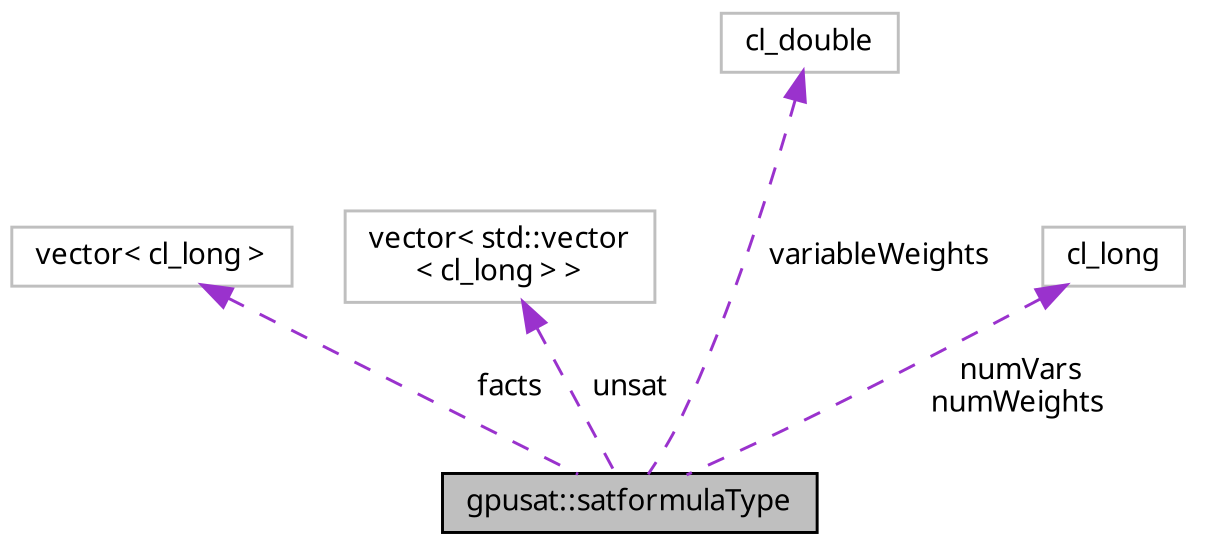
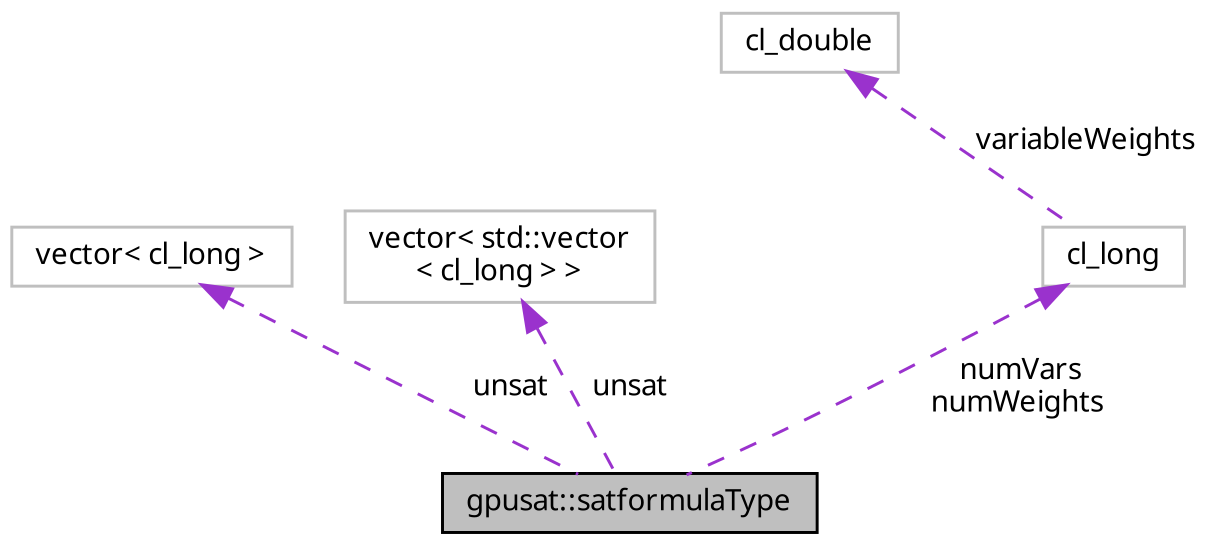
edge "gpusat::satformulaType" -> "cl_double": now "cl_long" -> "cl_double"
edge "gpusat::satformulaType" -> "vector< cl_long >": label " facts" -> " unsat"
